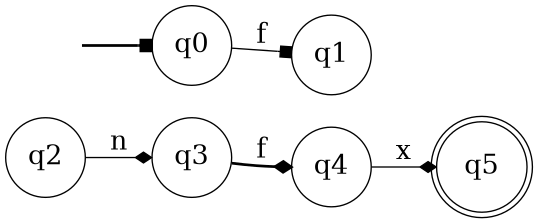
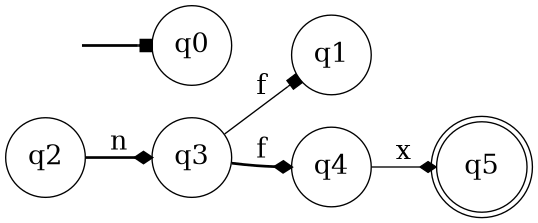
edge "q0" -> "q1": now "q3" -> "q1"
edge "q2" -> "q3": style solid -> bold
